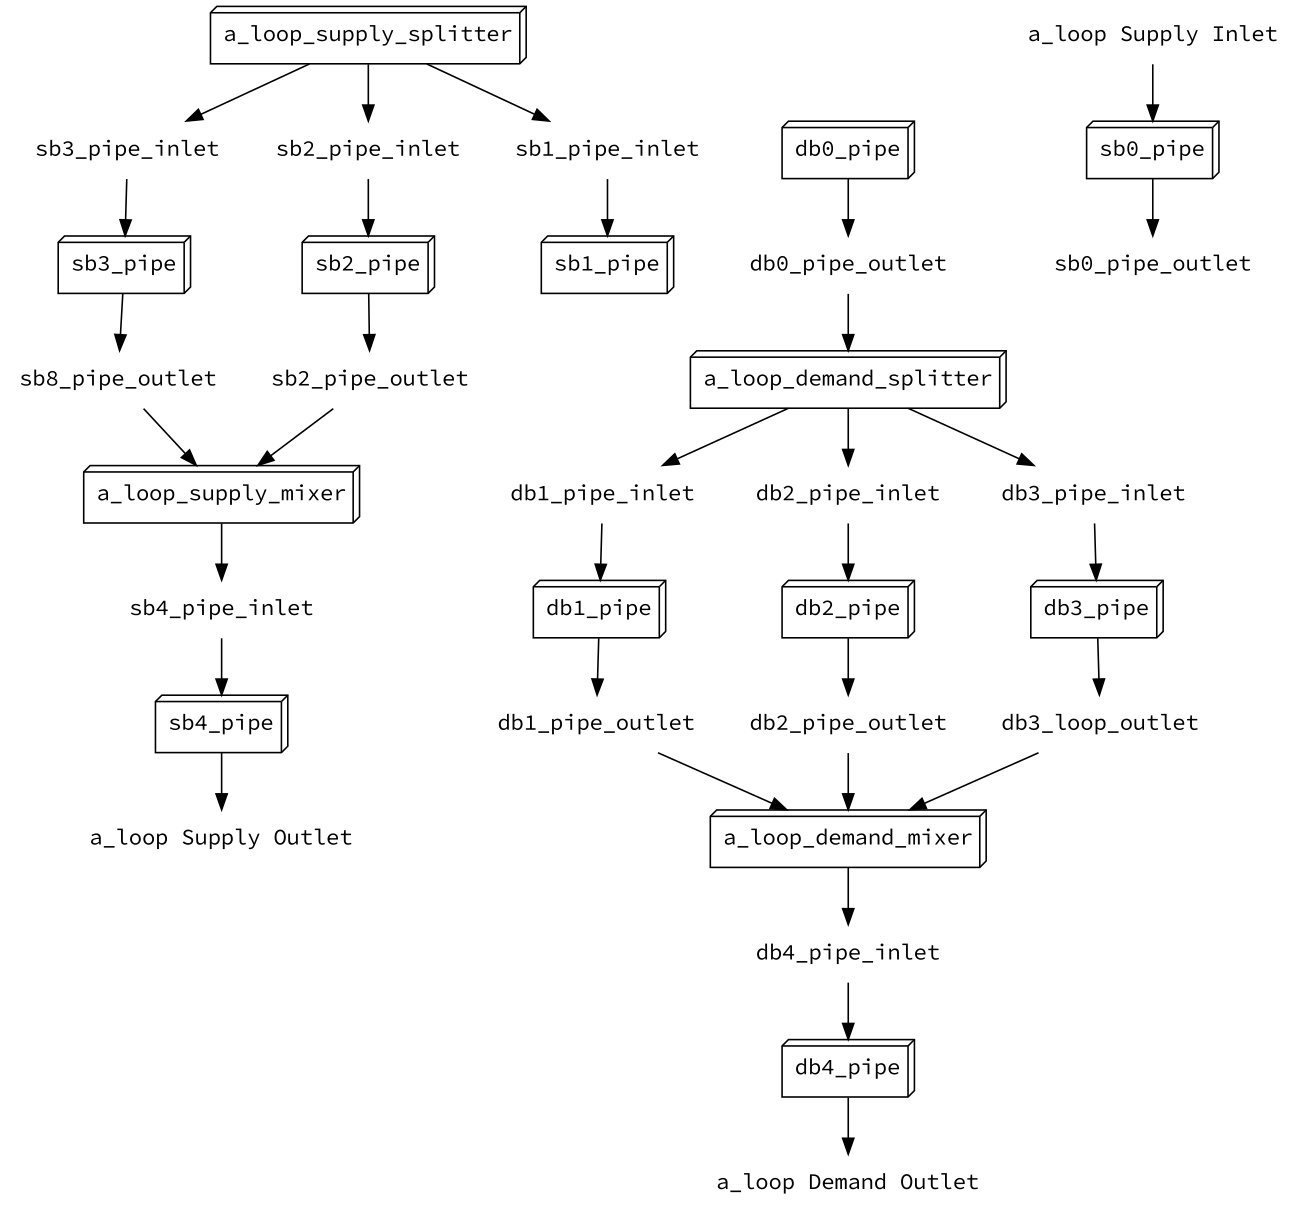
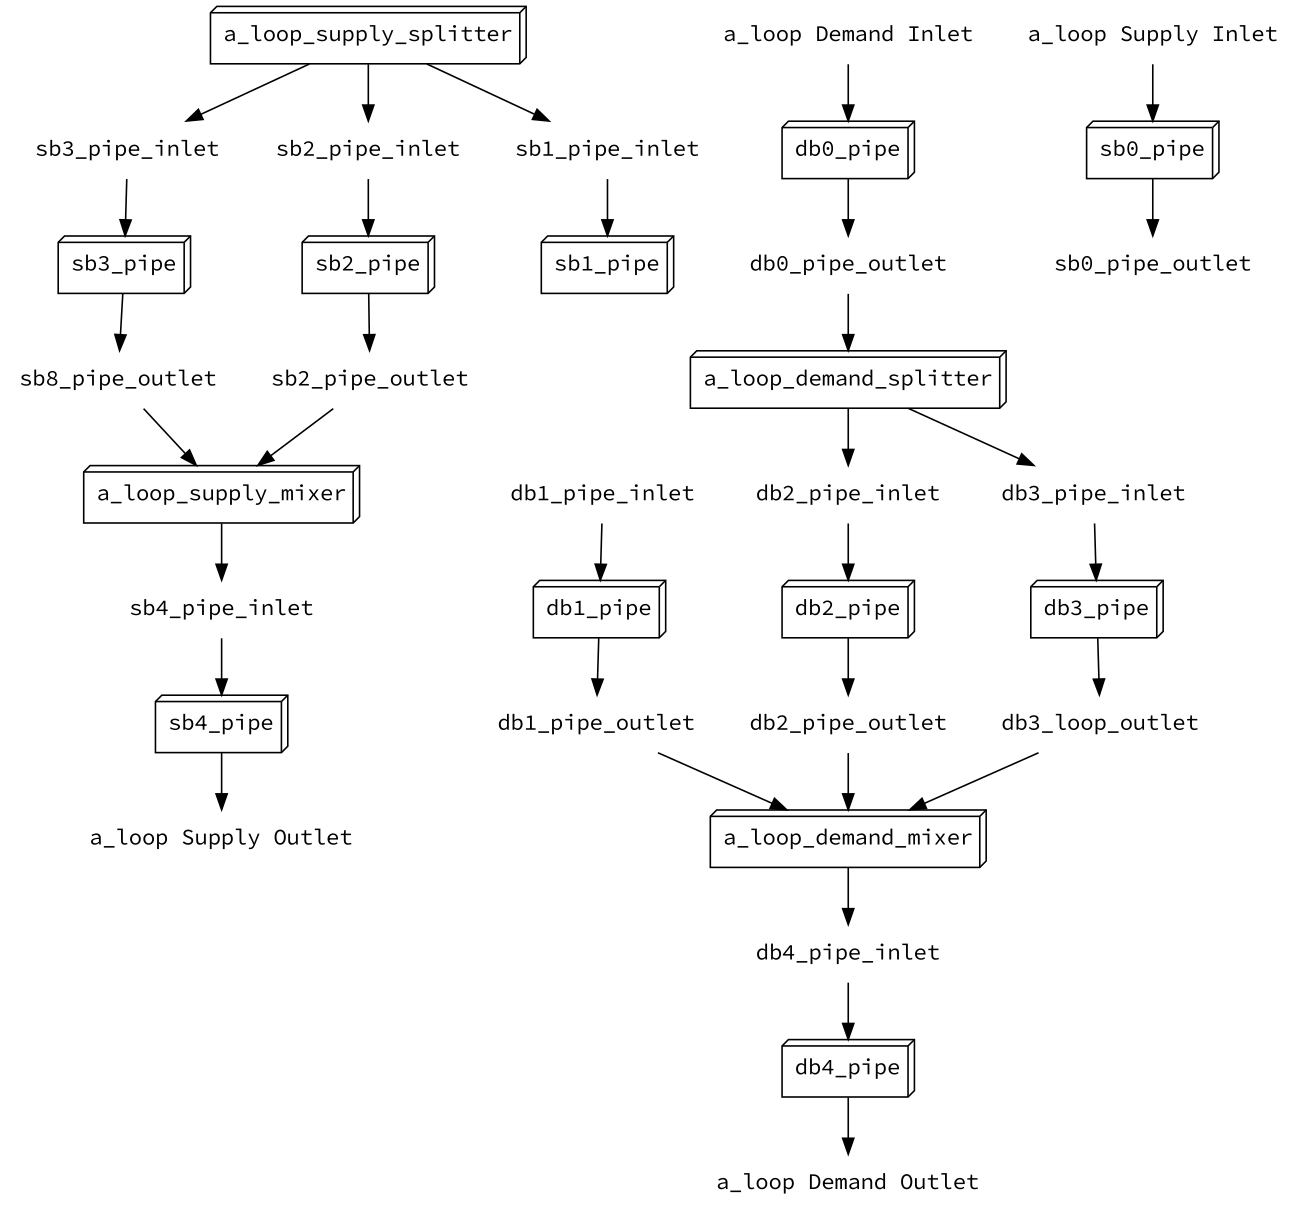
node "a_loop Demand Inlet": added
edge "a_loop_demand_splitter" -> "db1_pipe_inlet": removed
